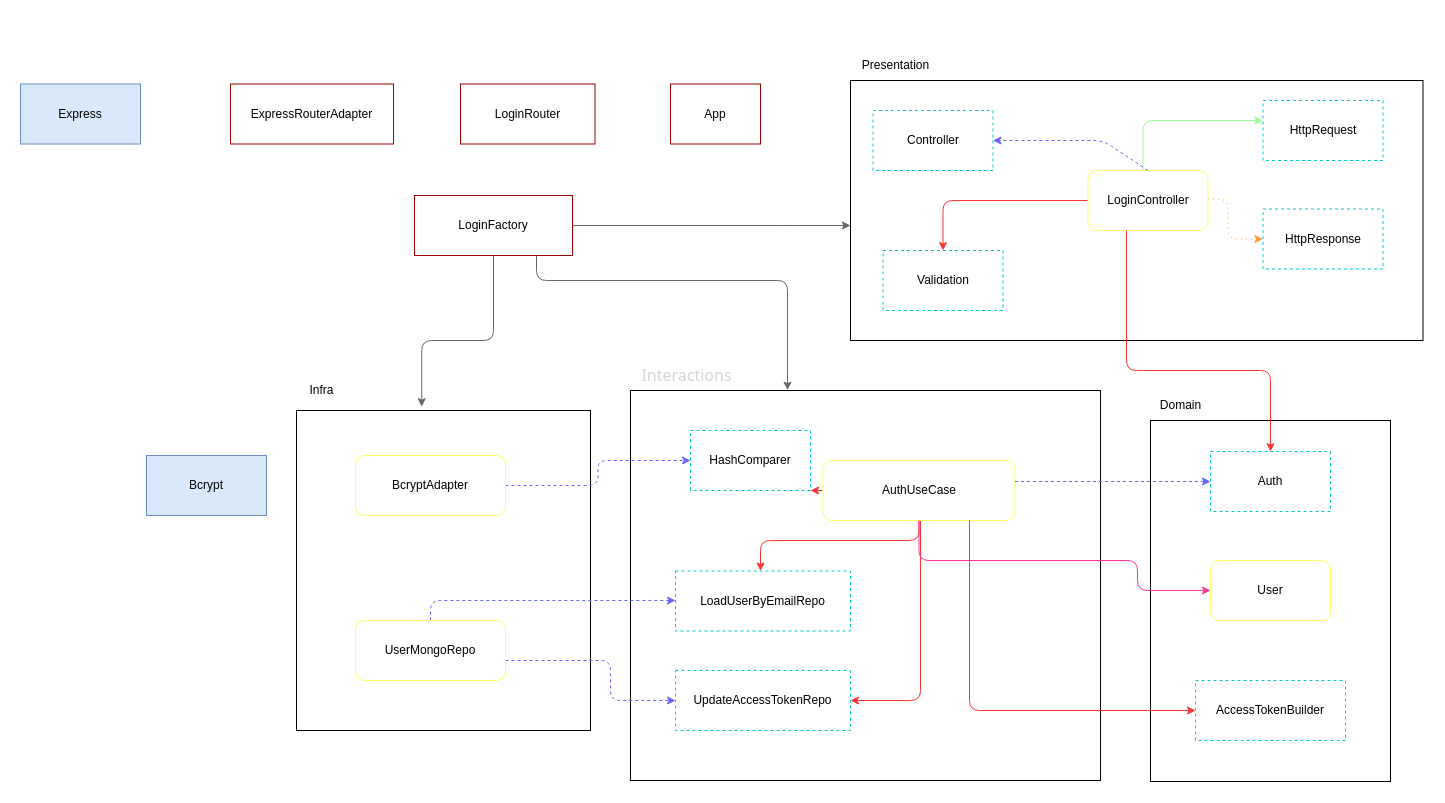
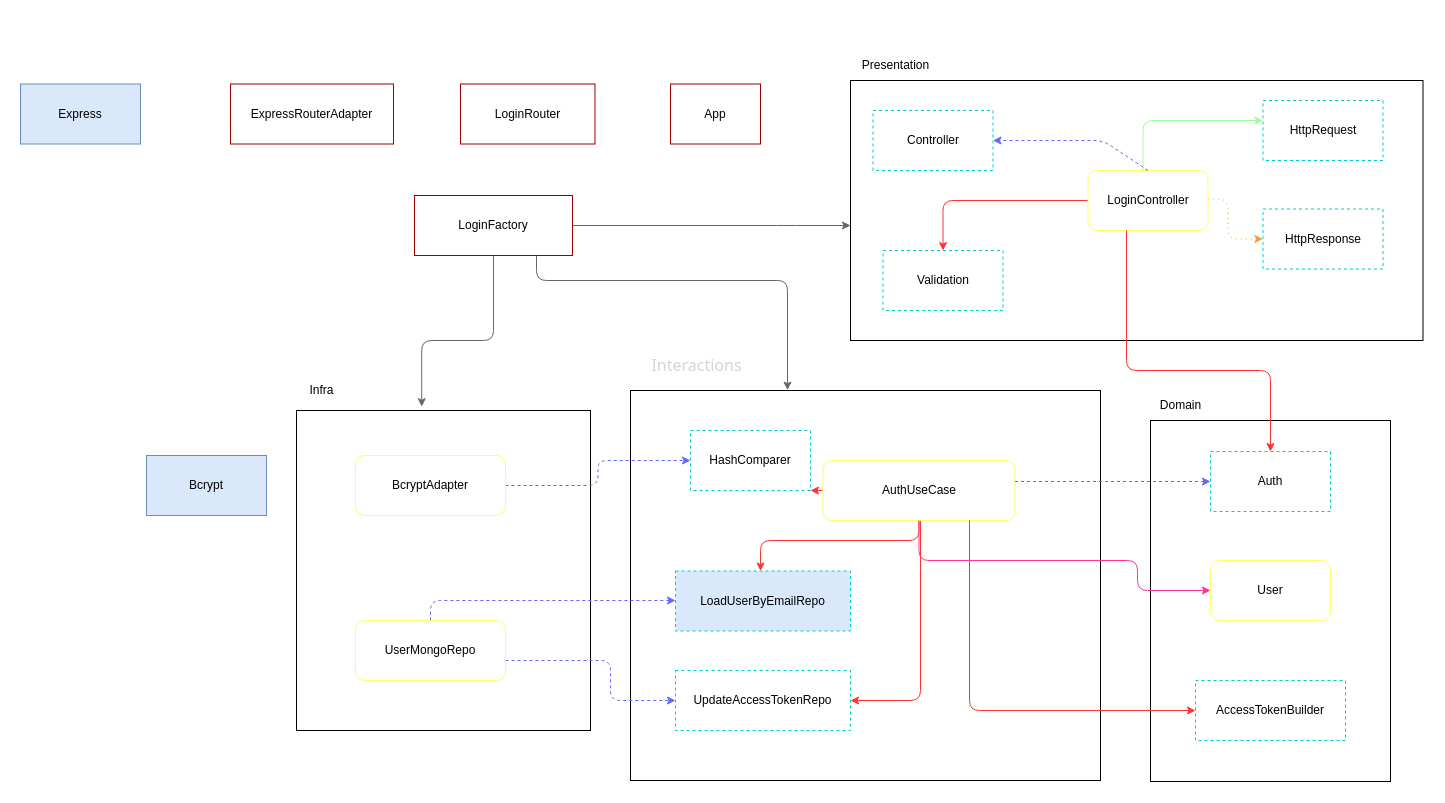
node "Interactions": moved (687, 376) -> (697, 366)
node "LoadUserByEmailRepo": fillcolor #ffffff -> #dae8fc
